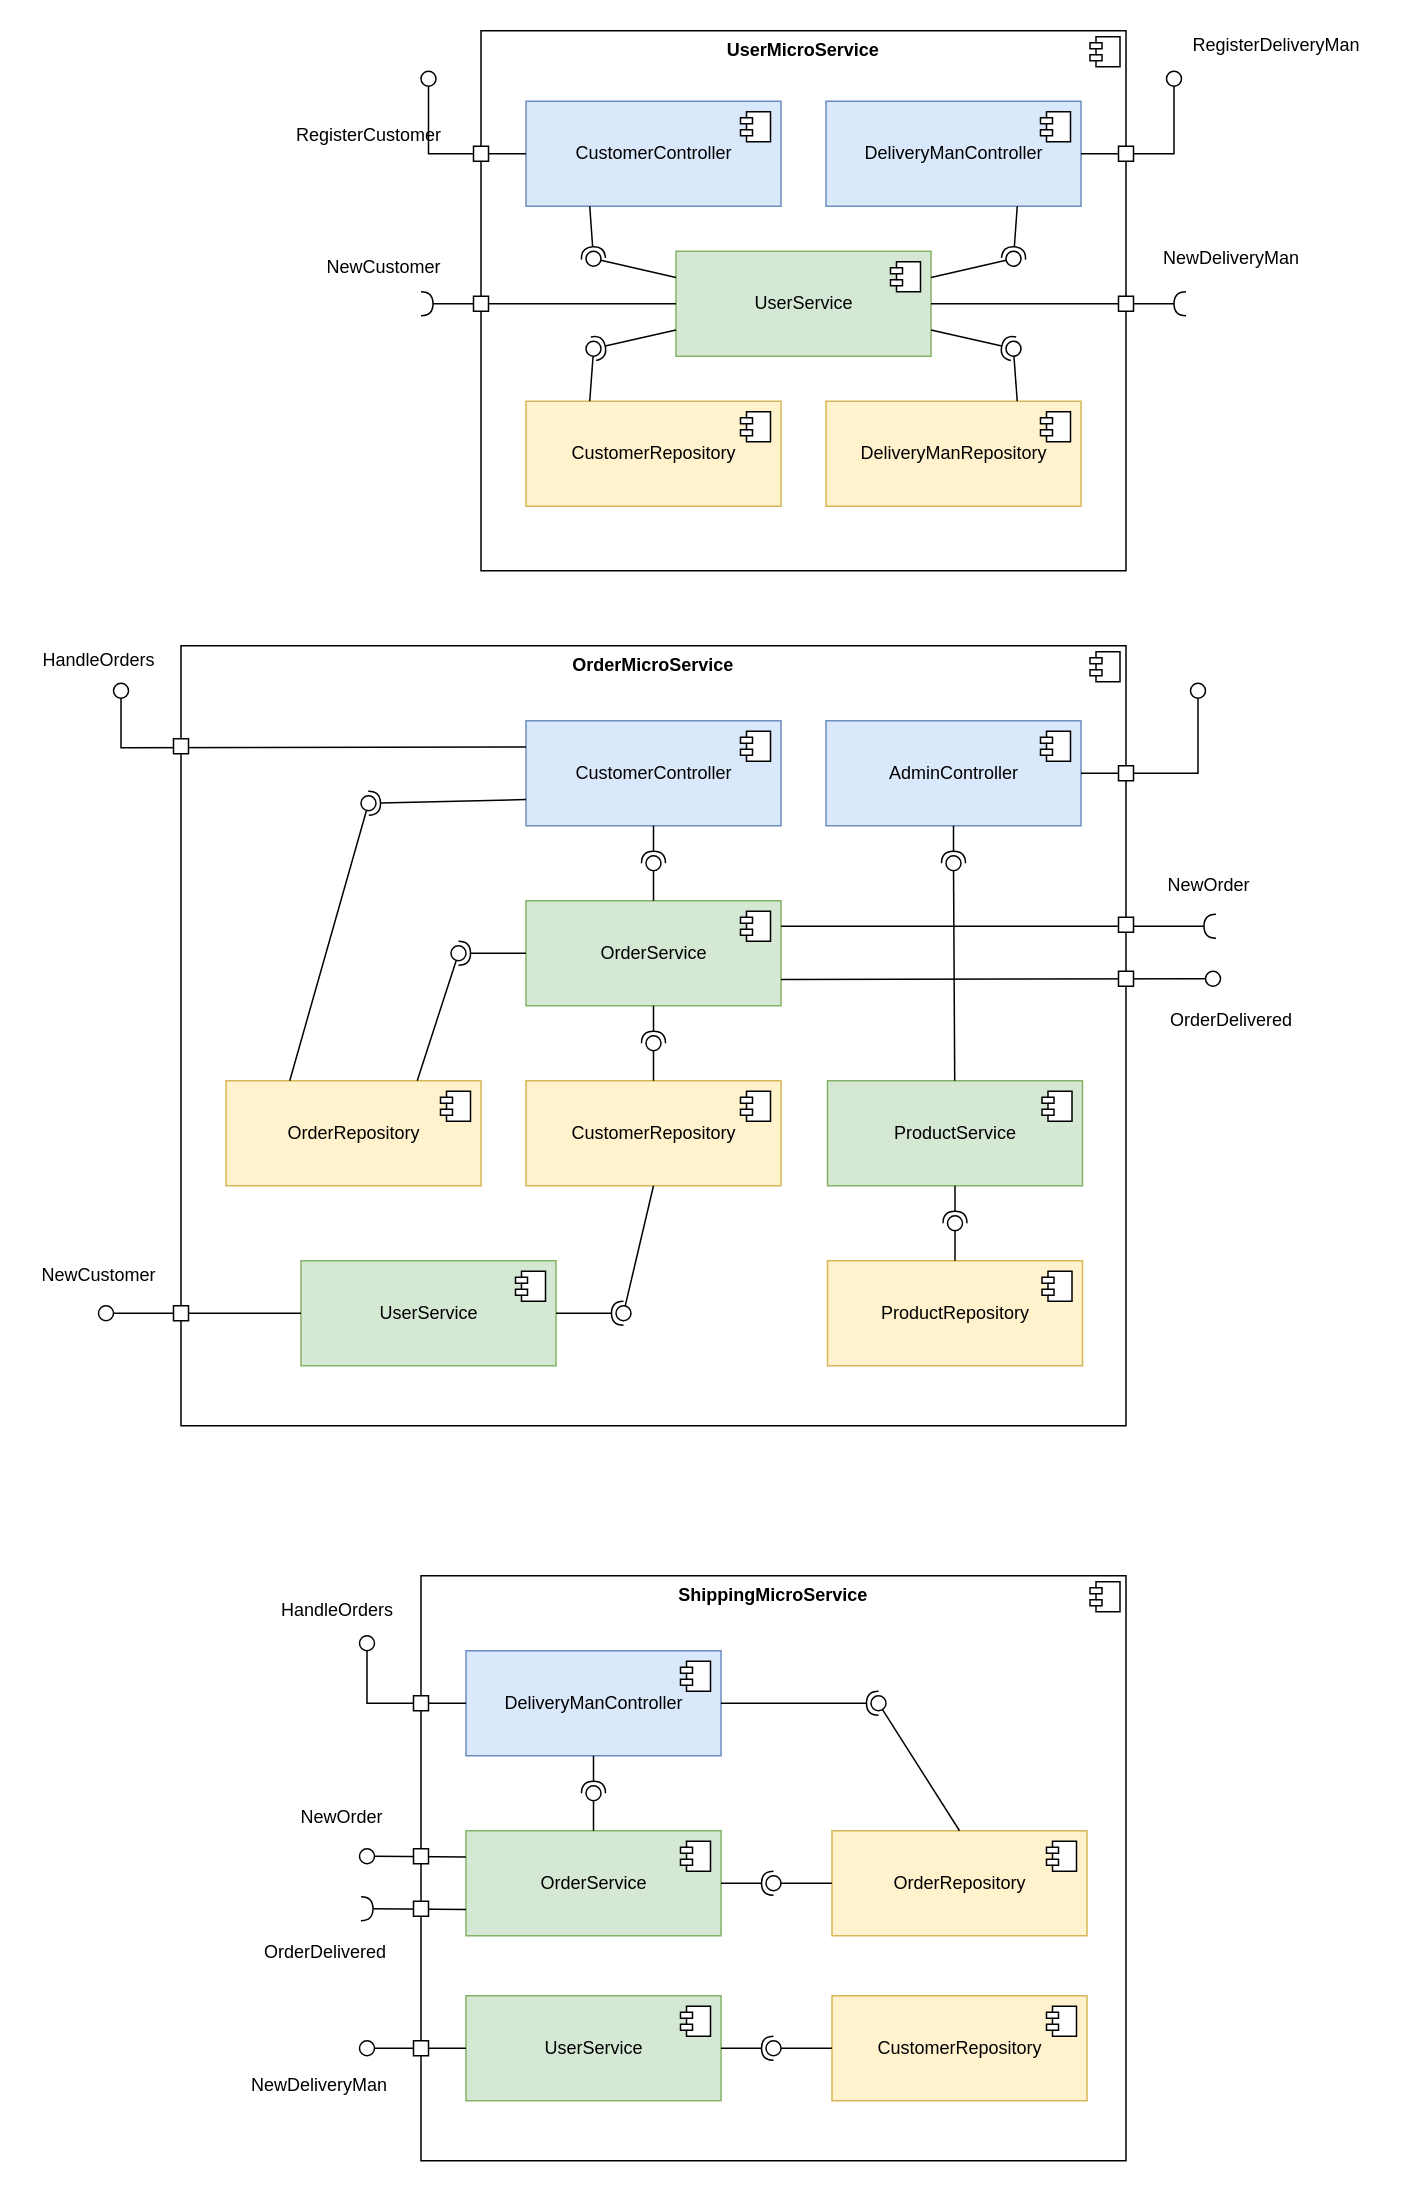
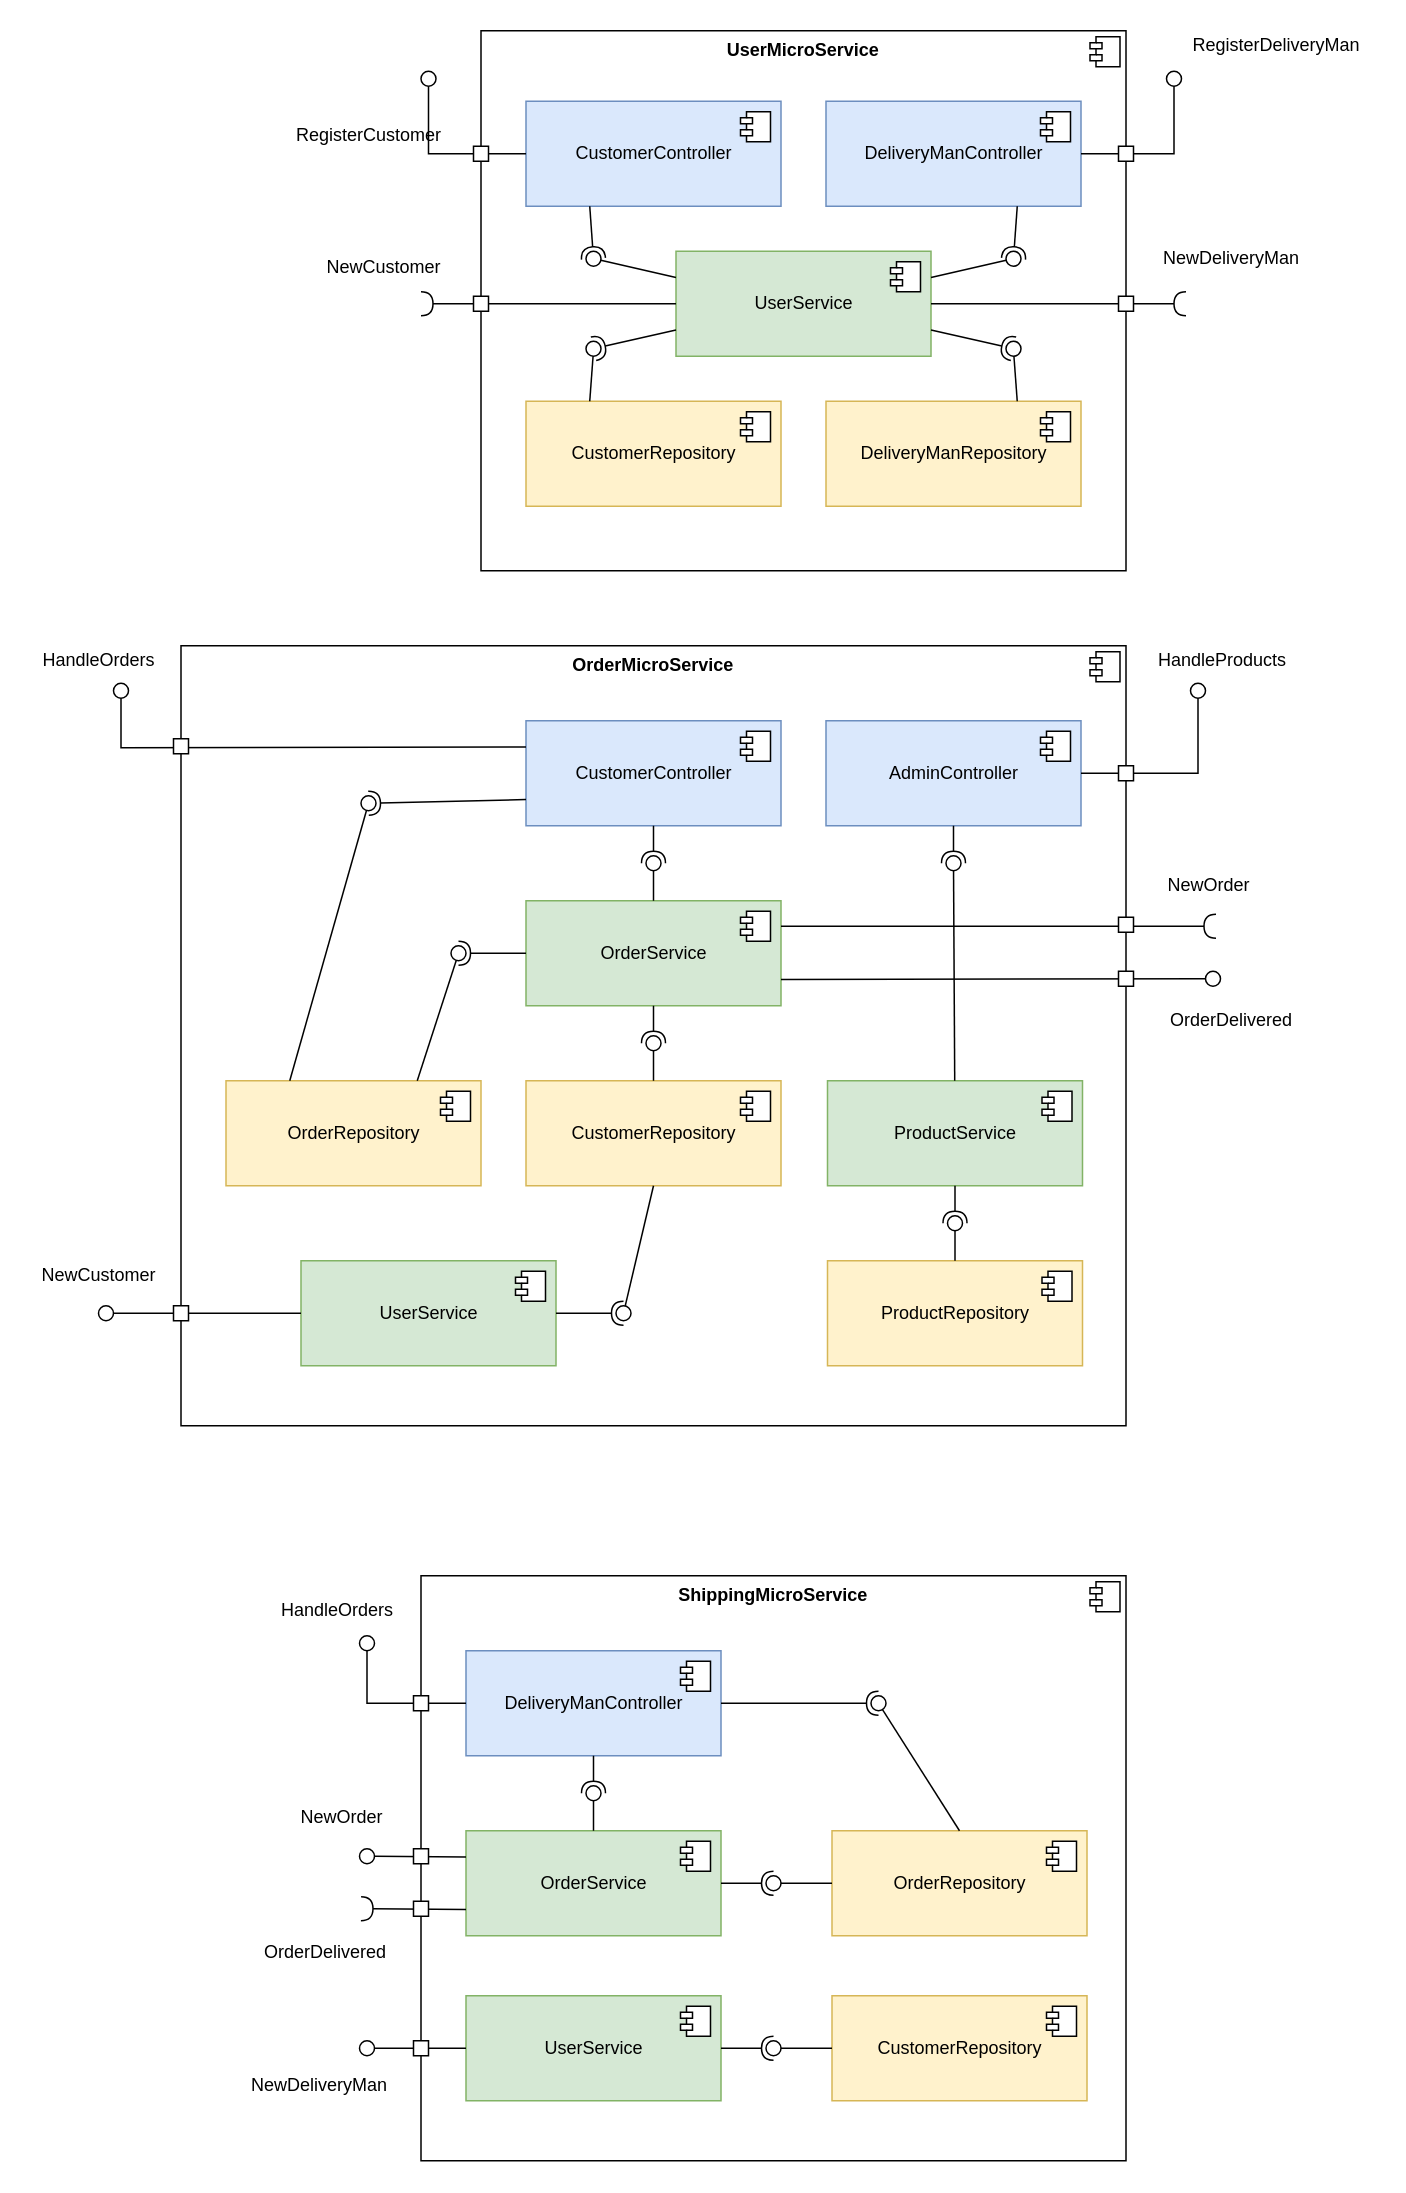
node "HandleProducts": added
